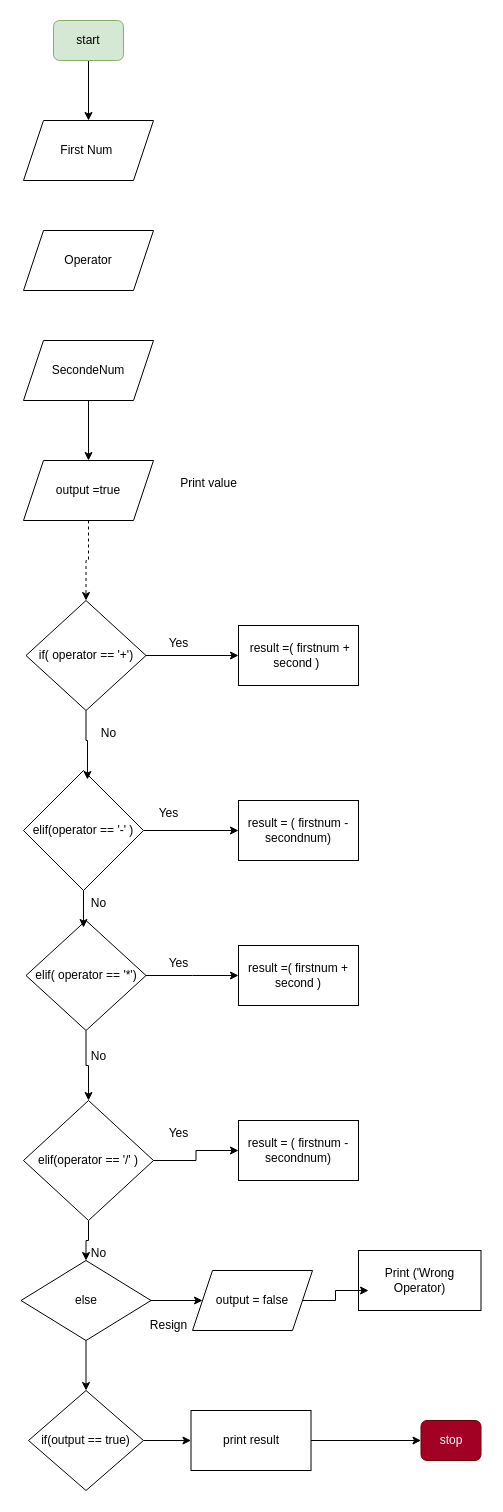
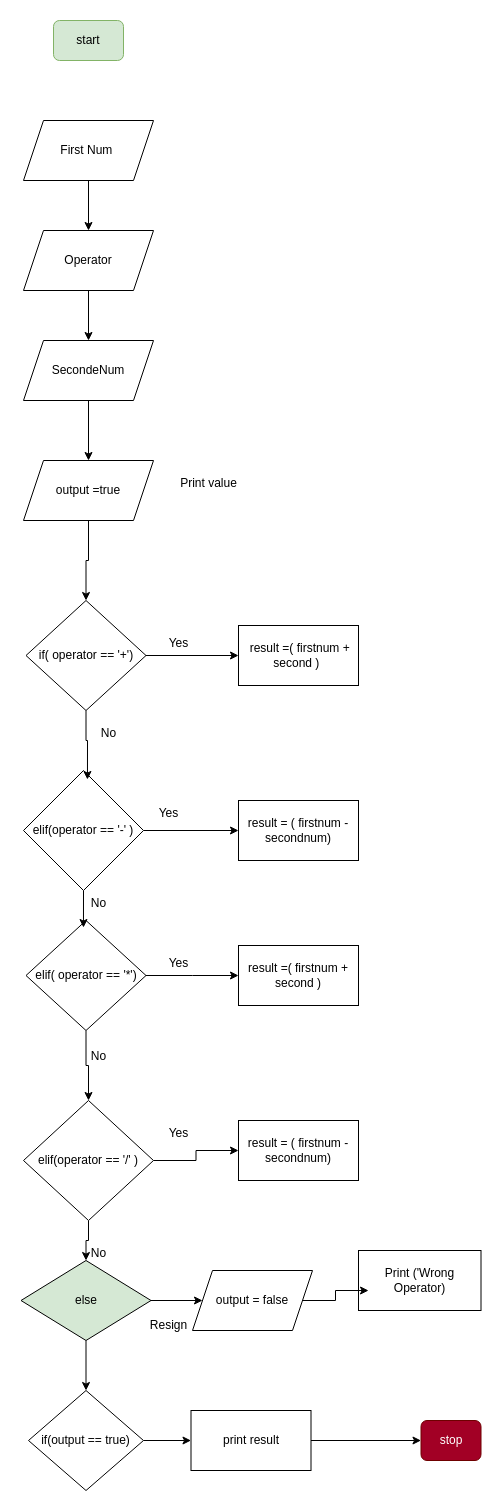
edge "start" -> "First Num": removed
edge "First Num" -> "Operator": added
edge "Operator" -> "SecondeNum": added
edge "output =true" -> "if( operator == '+')": style dashed -> solid
node "else": fillcolor #ffffff -> #d5e8d4
